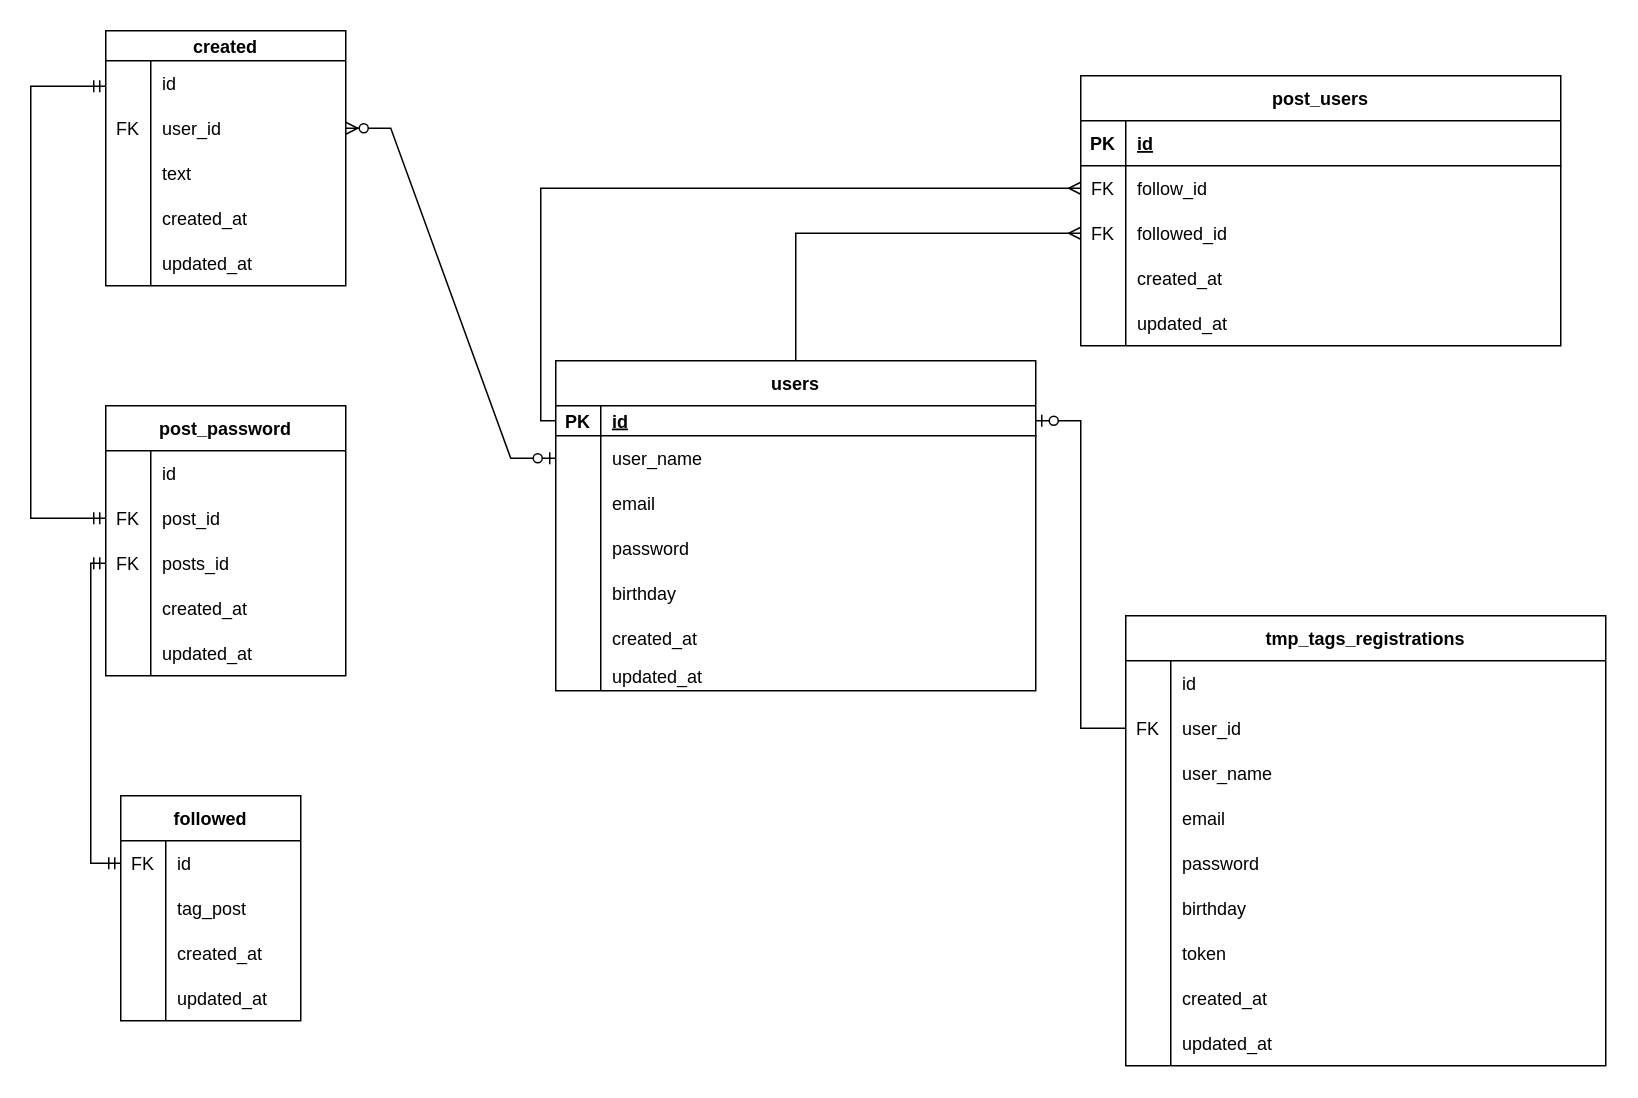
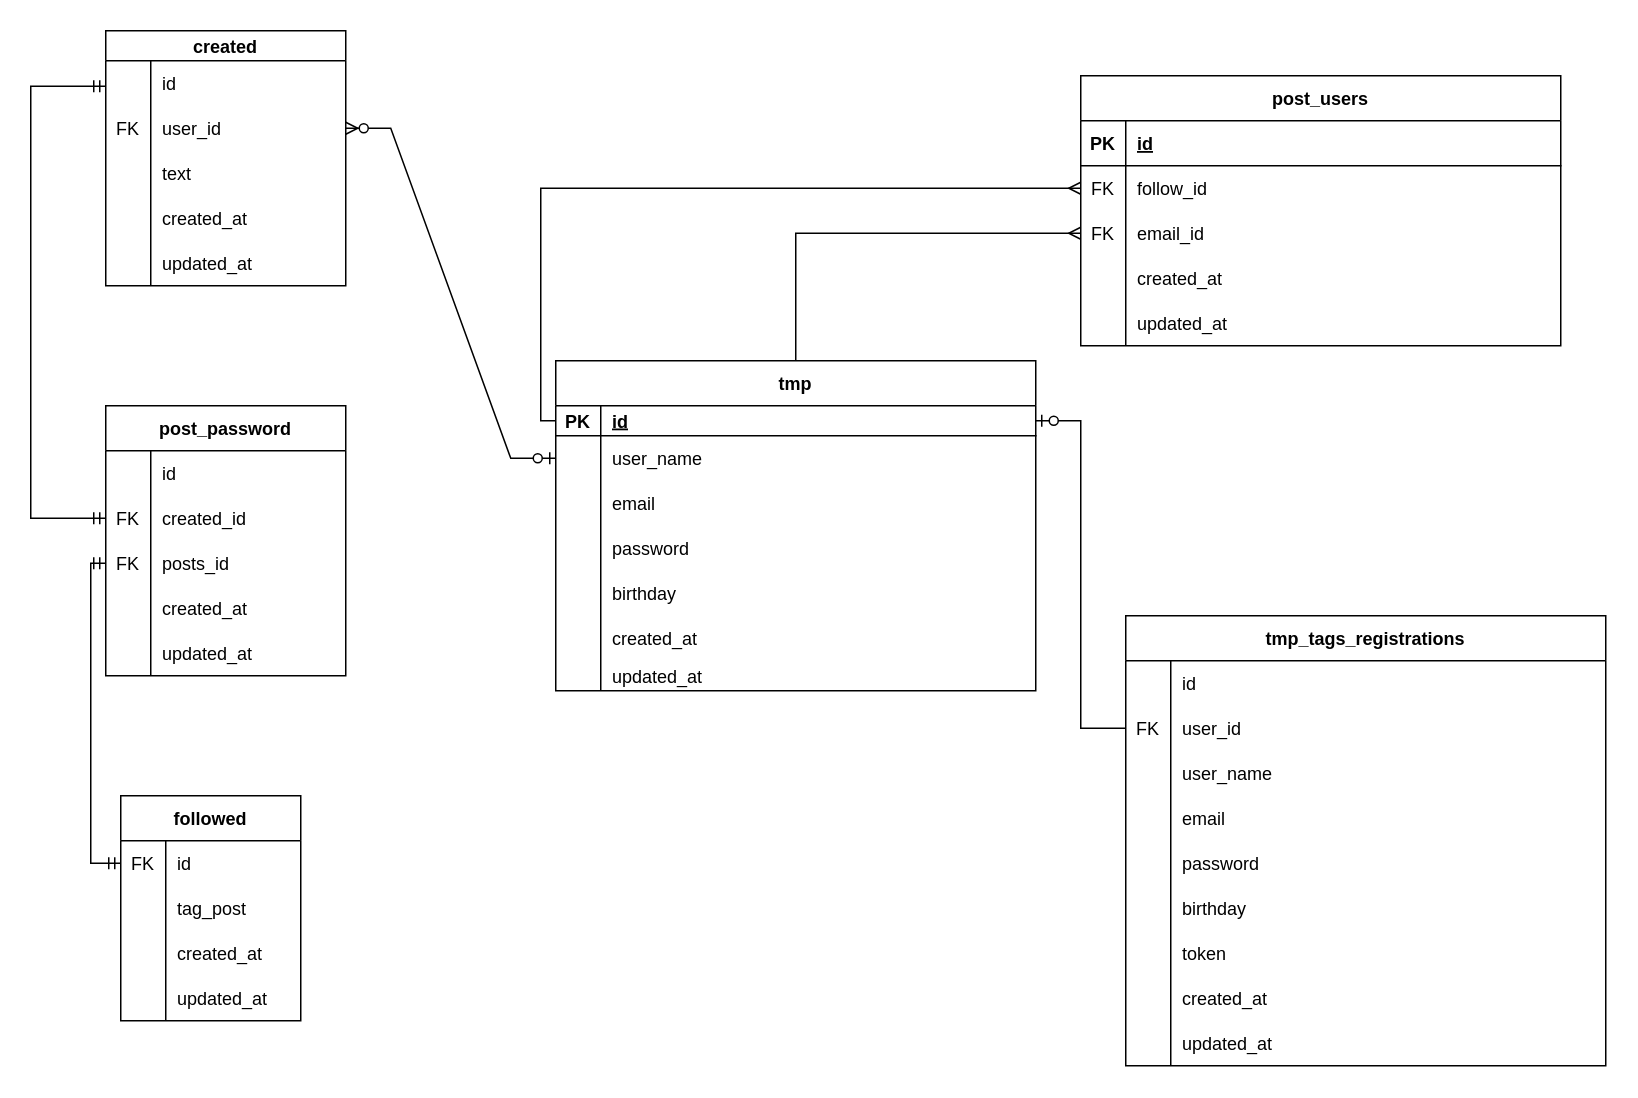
node "followed_id": label "followed_id" -> "email_id"
node "users": label "users" -> "tmp"
node "post_id": label "post_id" -> "created_id"
